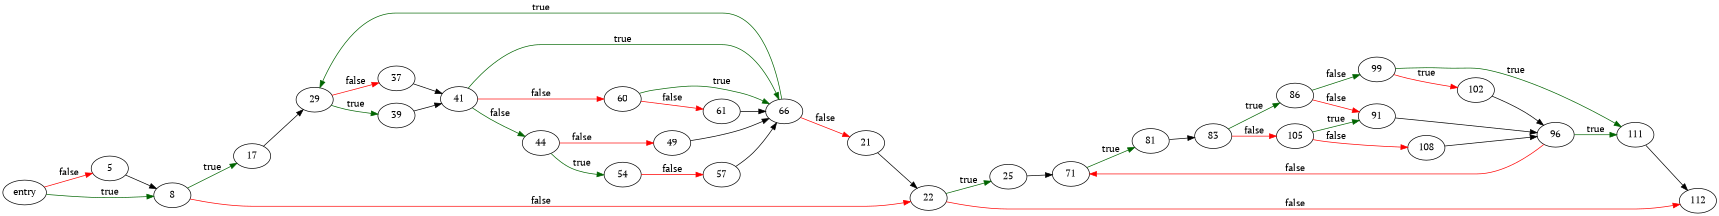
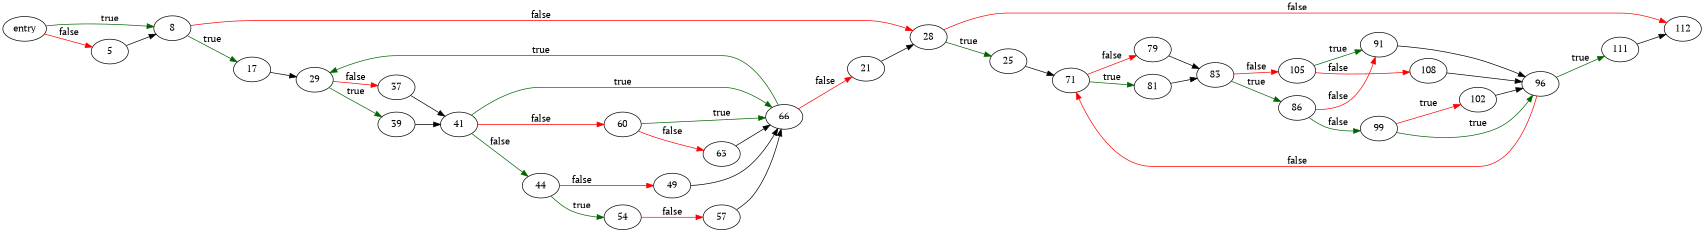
node "79": added
edge "99" -> "111": now "99" -> "96"
node "61": label "61" -> "63"
node "22": label "22" -> "28"
